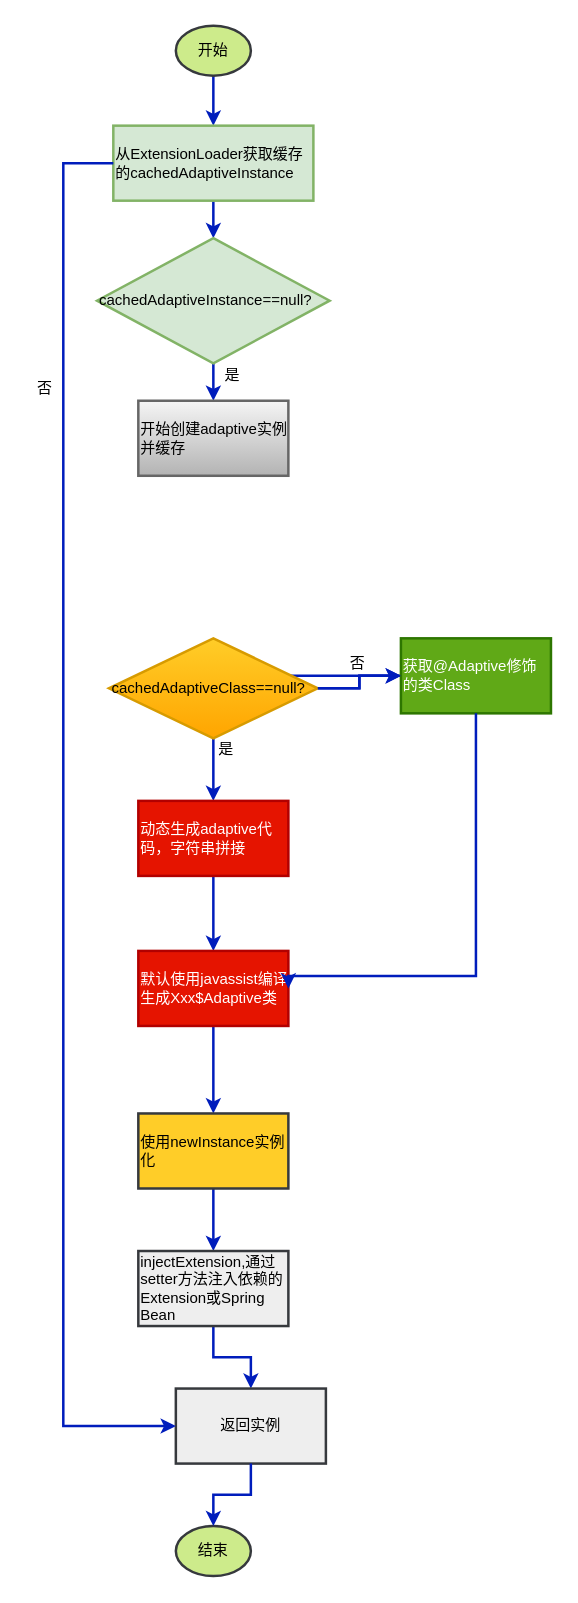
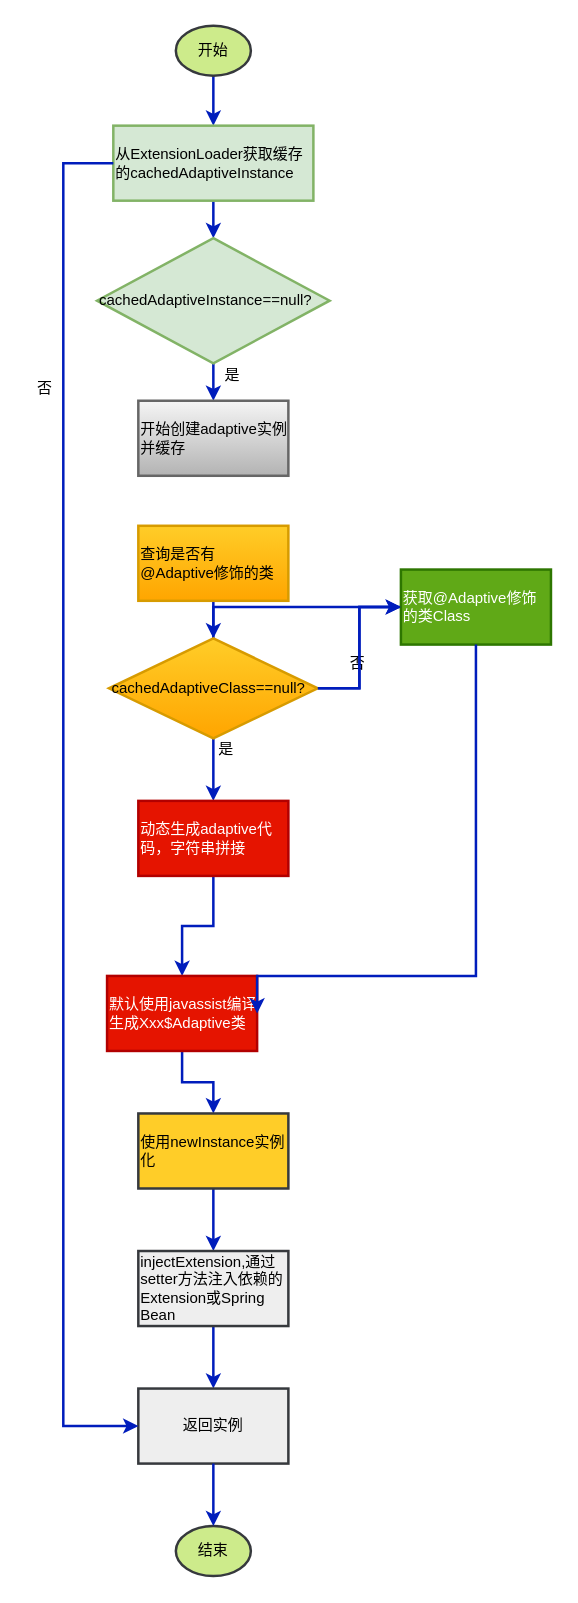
node "查询是否有@Adaptive修饰的类": added
edge "查询是否有@Adaptive修饰的类" -> "cachedAdaptiveClass==null?": added
node "获取@Adaptive修饰的类Class": moved (476, 676) -> (476, 607)
node "默认使用javassist编译生成Xxx$Adaptive类": moved (213, 988) -> (182, 1013)
node "返回实例": moved (251, 1426) -> (213, 1426)
